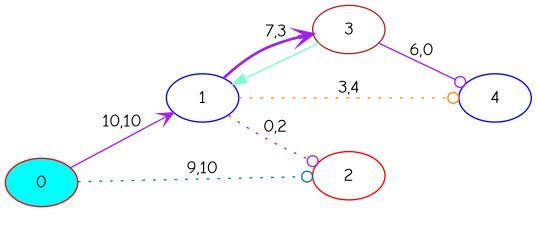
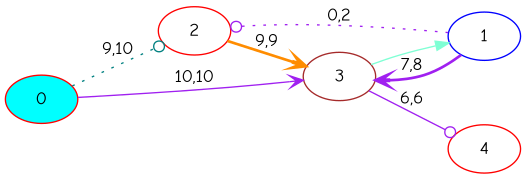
edge "1" -> "3": label "7,3" -> "7,8"
edge "3" -> "4": label "6,0" -> "6,6"
edge "2" -> "3": added, label "9,9"
edge "1" -> "4": removed, label "3,4"
node "4": color blue -> red
edge "0" -> "1": now "0" -> "3"
